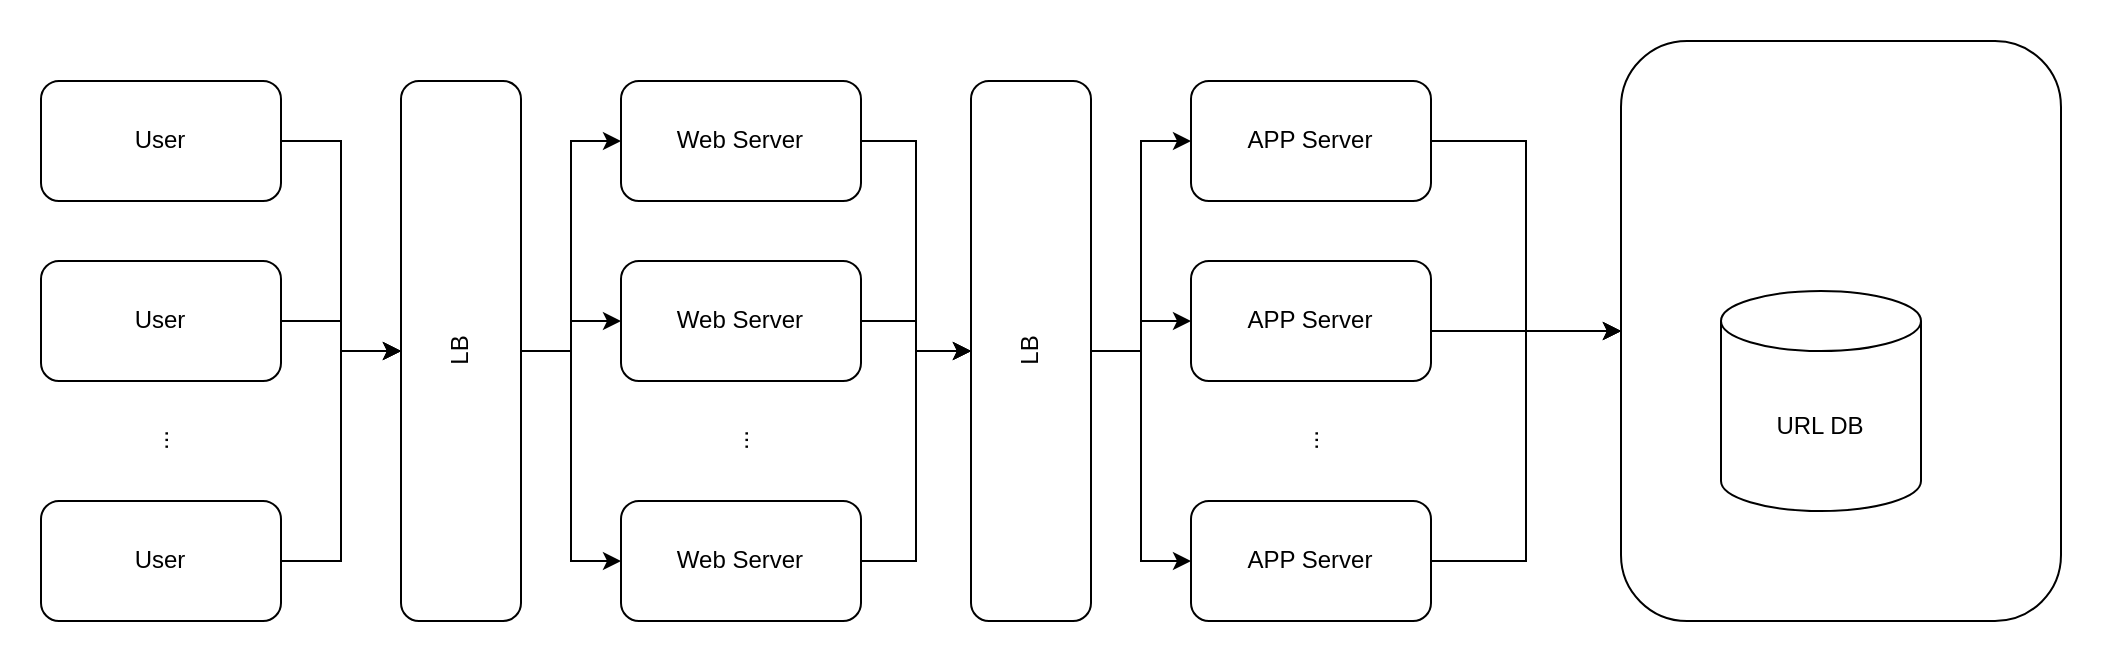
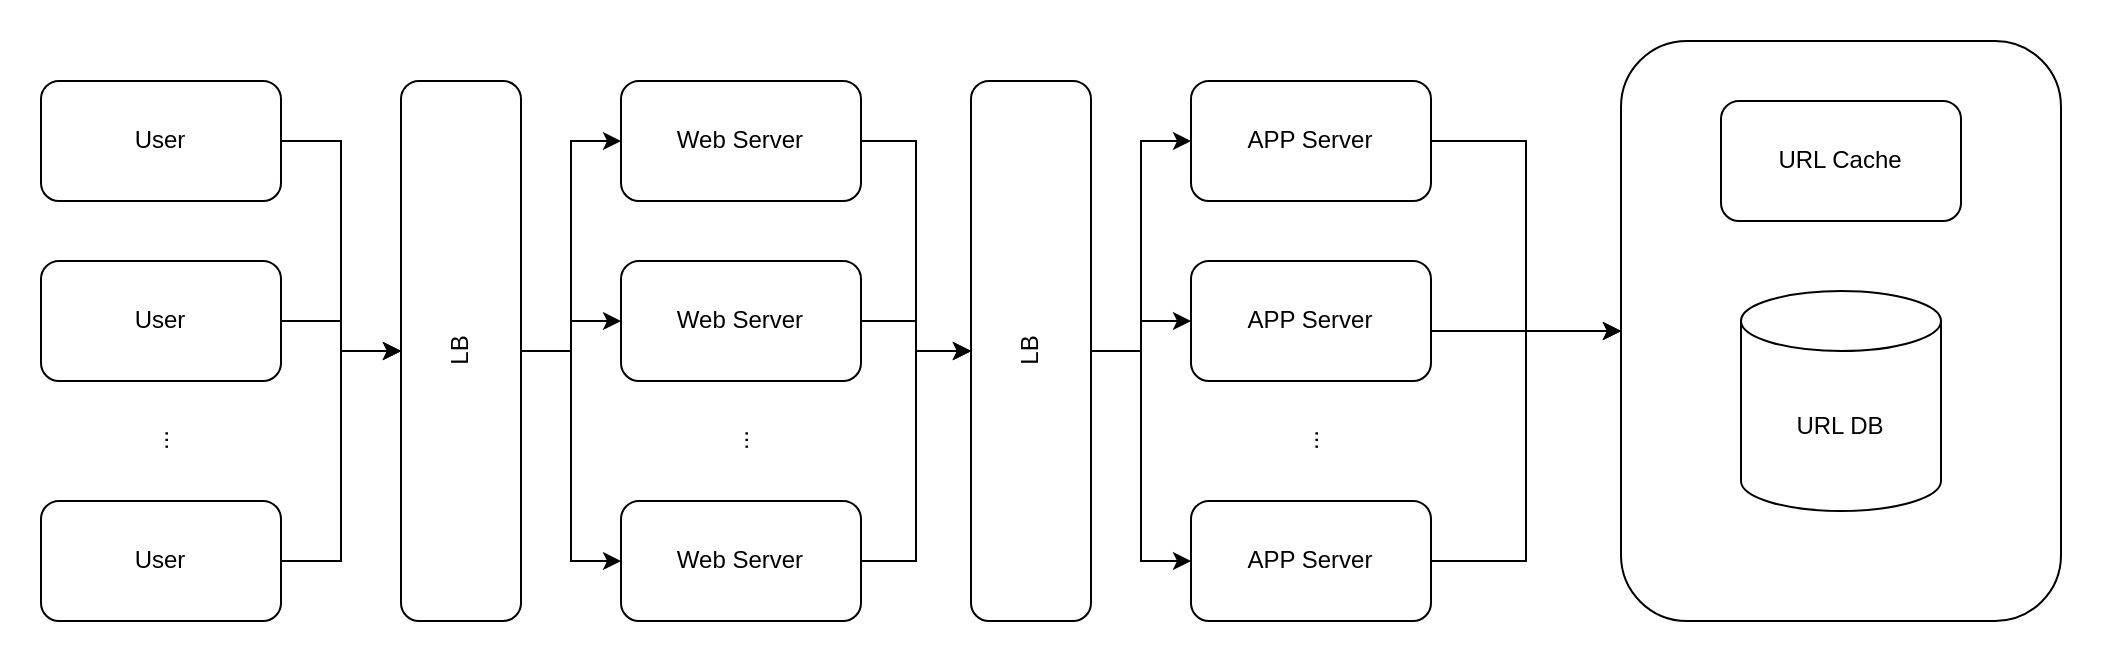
node "URL Cache": added
node "URL DB": moved (1821, 401) -> (1841, 401)
